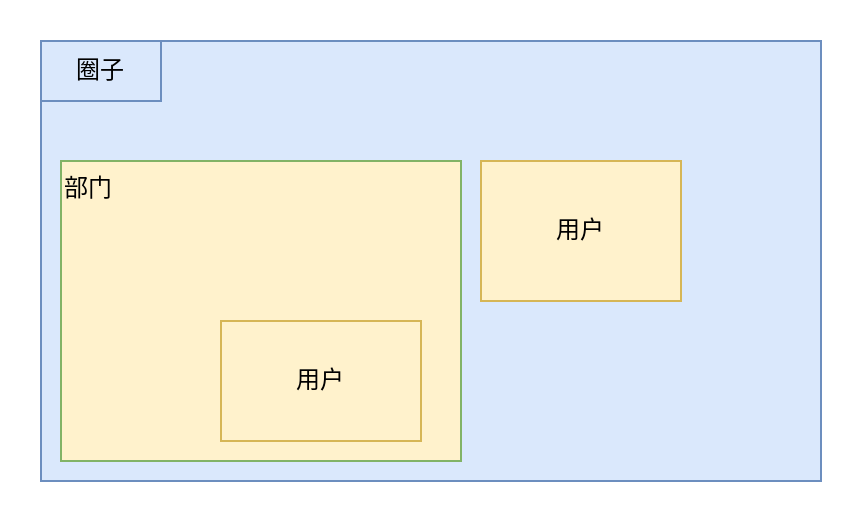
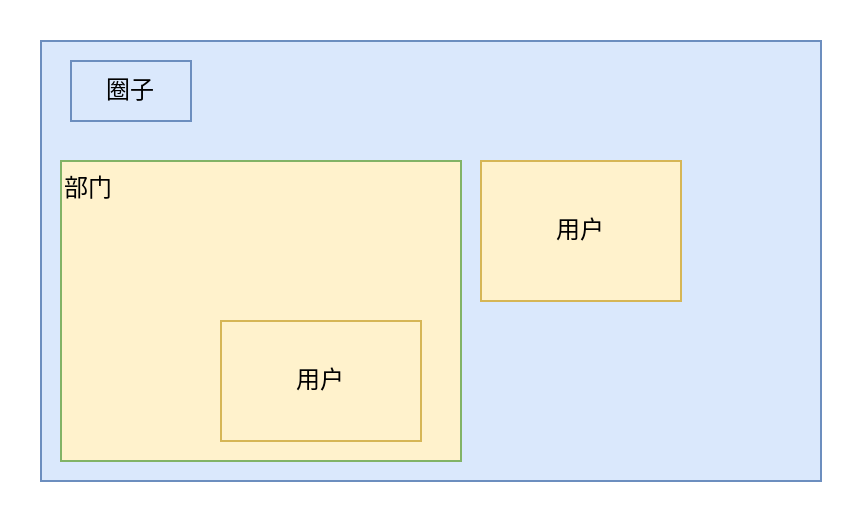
node "圈子": moved (101, 71) -> (131, 91)
